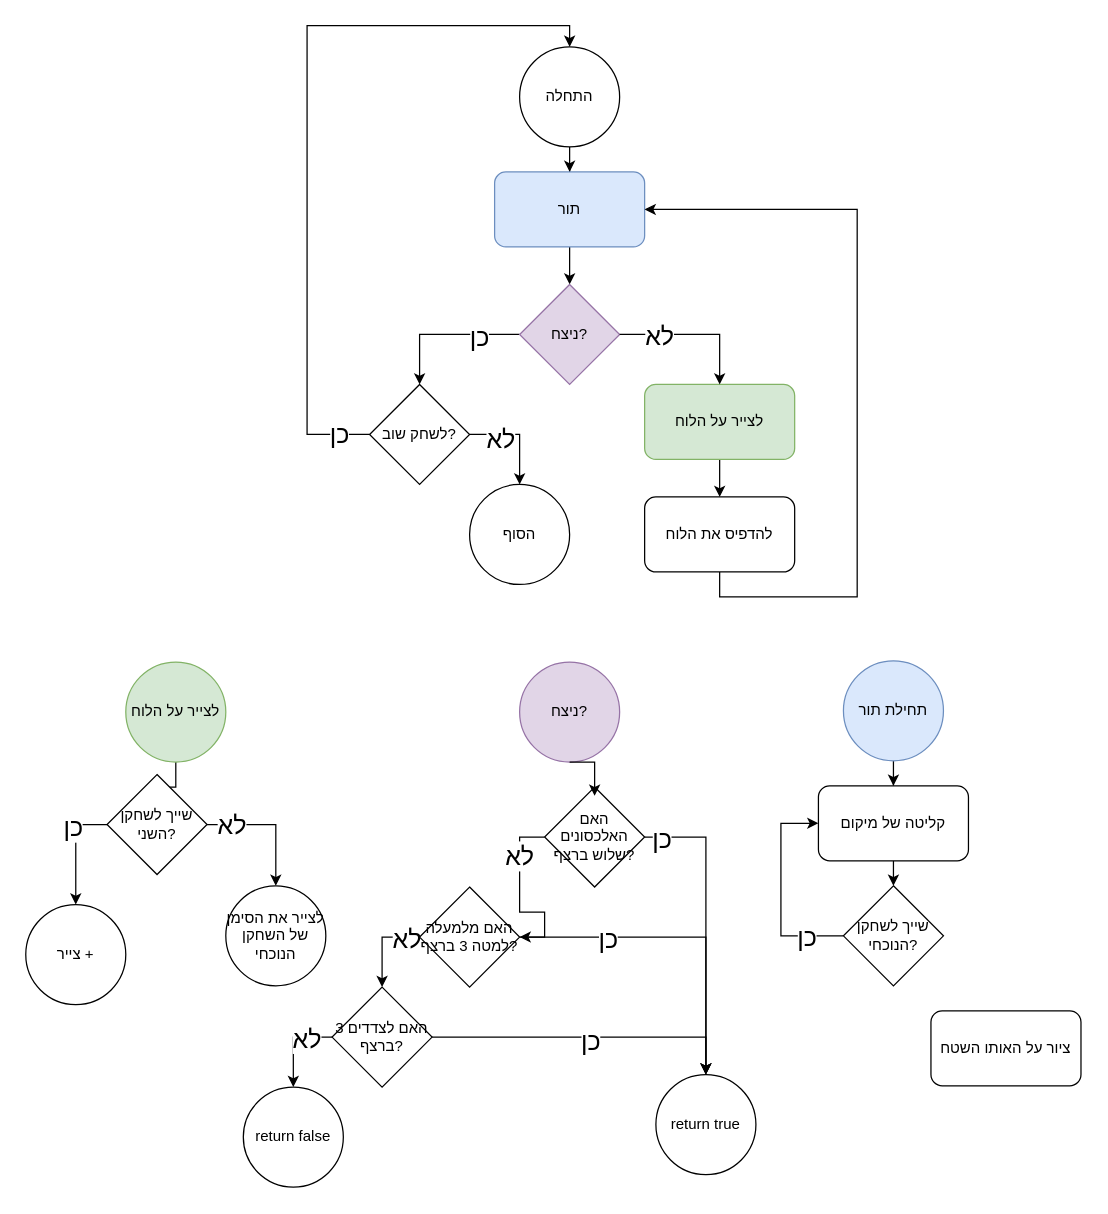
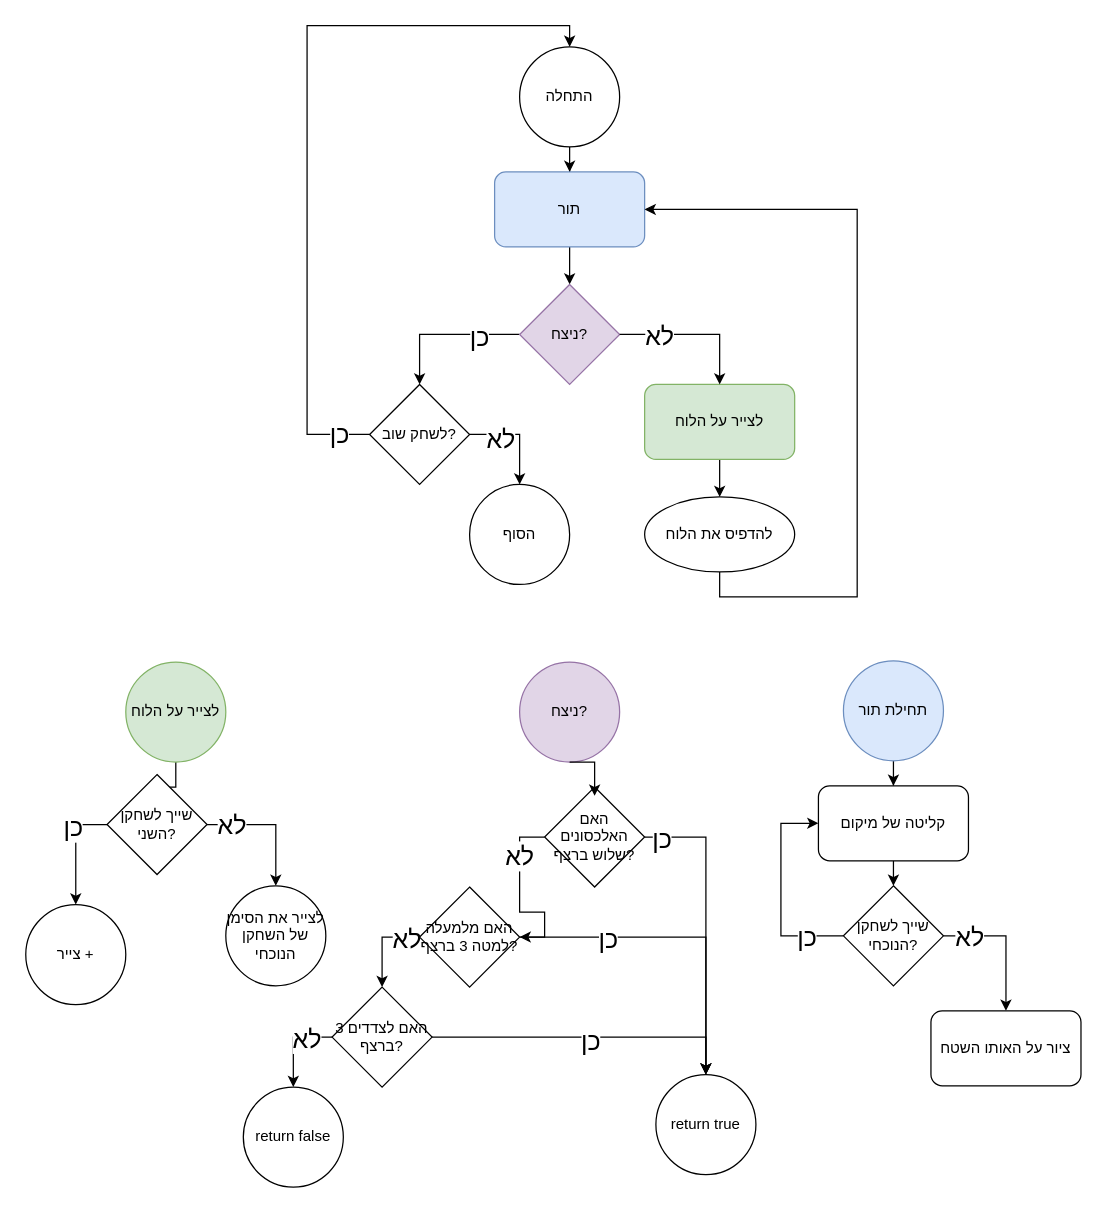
node "להדפיס את הלוח": shape rounded rectangle -> ellipse
edge "שייך לשחקן הנוכחי?" -> "ציור על האותו השטח": added, label "לא"
